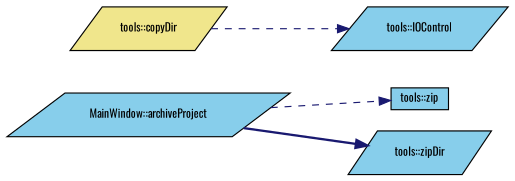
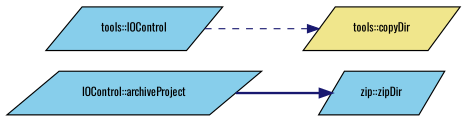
edge "tools::copyDir" -> "tools::IOControl": reversed
node "tools::zip": removed
node "MainWindow::archiveProject": label "MainWindow::archiveProject" -> "IOControl::archiveProject"
node "tools::zipDir": label "tools::zipDir" -> "zip::zipDir"
